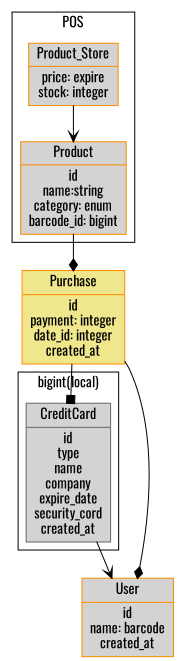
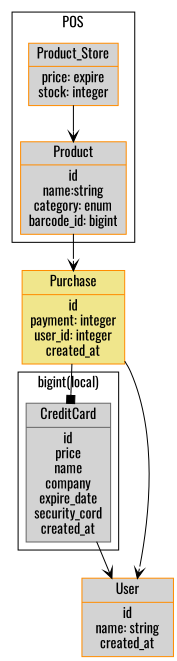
edge "Product" -> "Purchase": arrowhead diamond -> vee
node "Purchase": text "date_id: integer" -> "user_id: integer"
node "CreditCard": text "type" -> "price"
edge "Purchase" -> "User": arrowhead diamond -> vee
node "User": text "name: barcode" -> "name: string"
